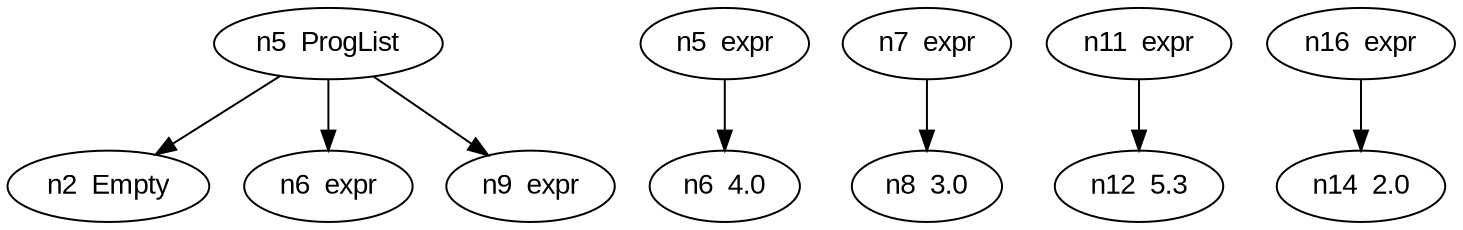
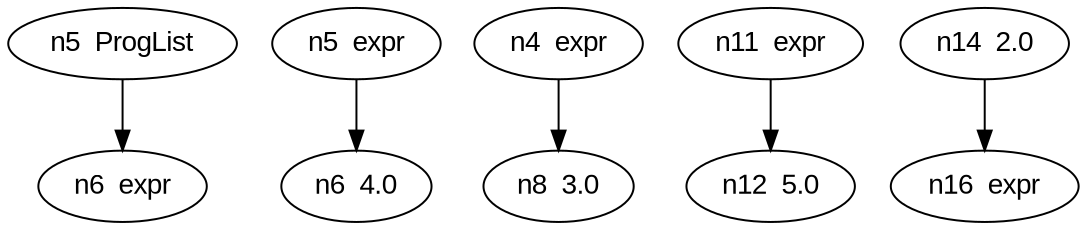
node "n7  expr": label "n7  expr" -> "n4  expr"
edge "n16  expr" -> "n14  2.0": reversed
node "n2  Empty": removed
node "n9  expr": removed
node "n12  5.3": label "n12  5.3" -> "n12  5.0"
